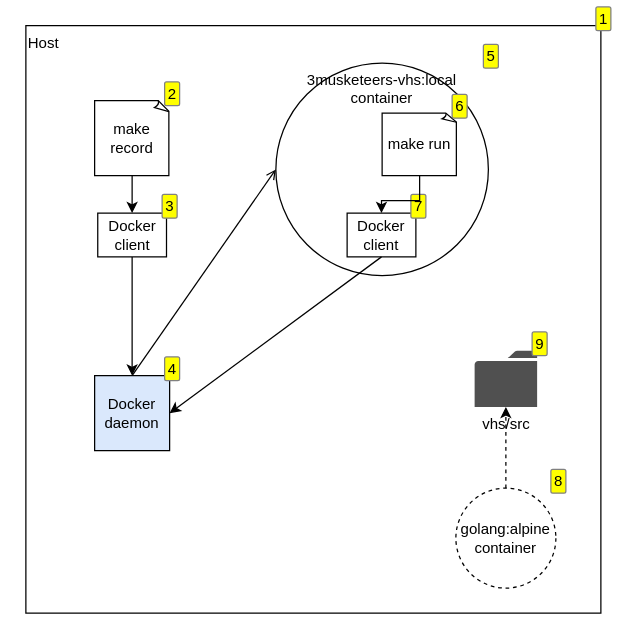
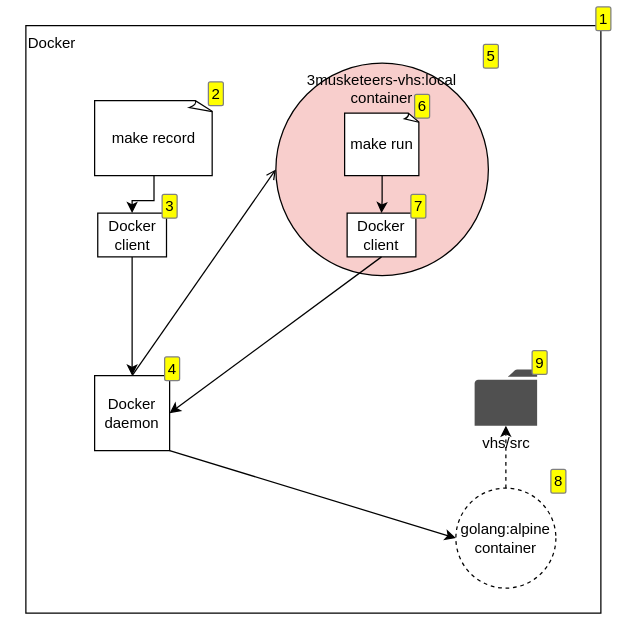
node "Host": label "Host" -> "Docker"
node "3musketeers-vhs:local container": fillcolor #ffffff -> #f8cecc
node "make record": size 75x75 -> 119x75
node "make run": moved (419, 144) -> (382, 144)
node "vhs/src": moved (506, 379) -> (506, 398)
node "Docker daemon": fillcolor #dae8fc -> #ffffff
edge "Docker daemon" -> "golang:alpine container": added
